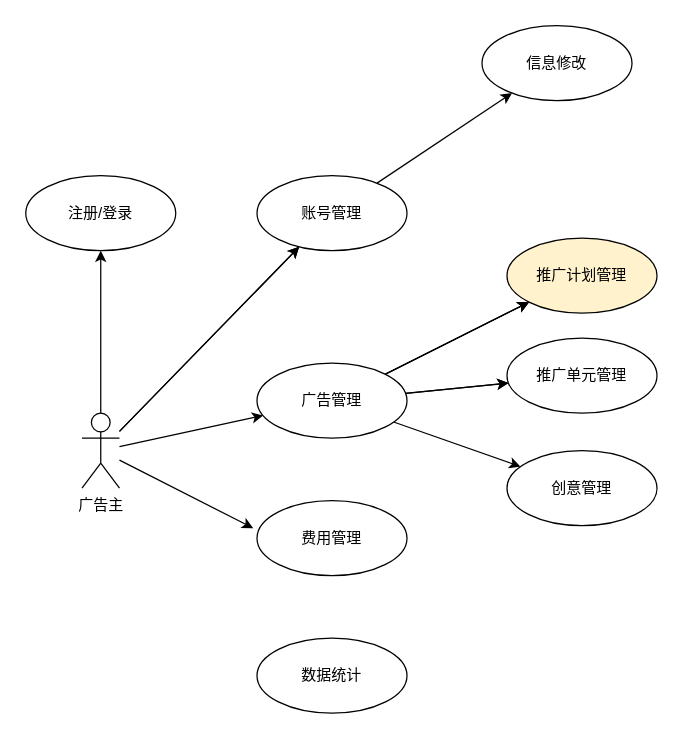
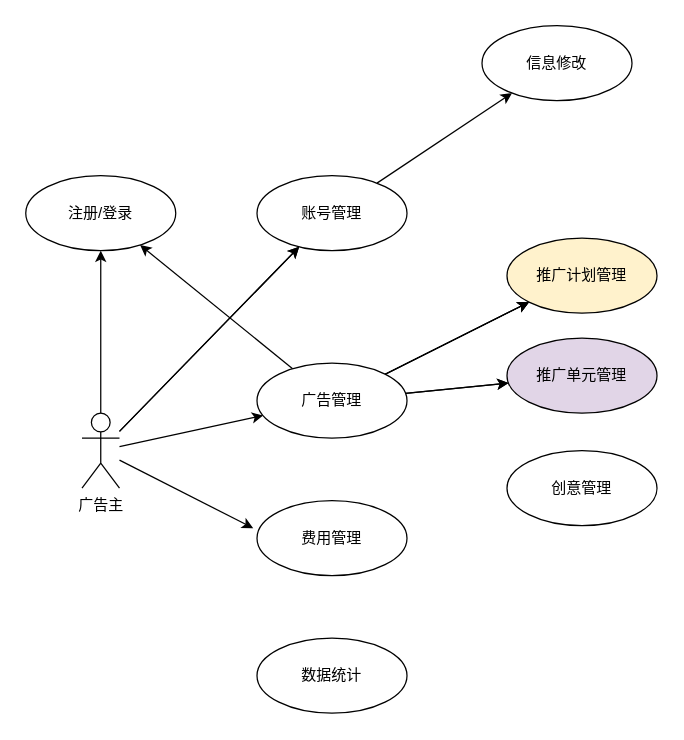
node "推广单元管理": fillcolor #ffffff -> #e1d5e7
edge "广告管理" -> "创意管理": now "广告管理" -> "注册/登录"
